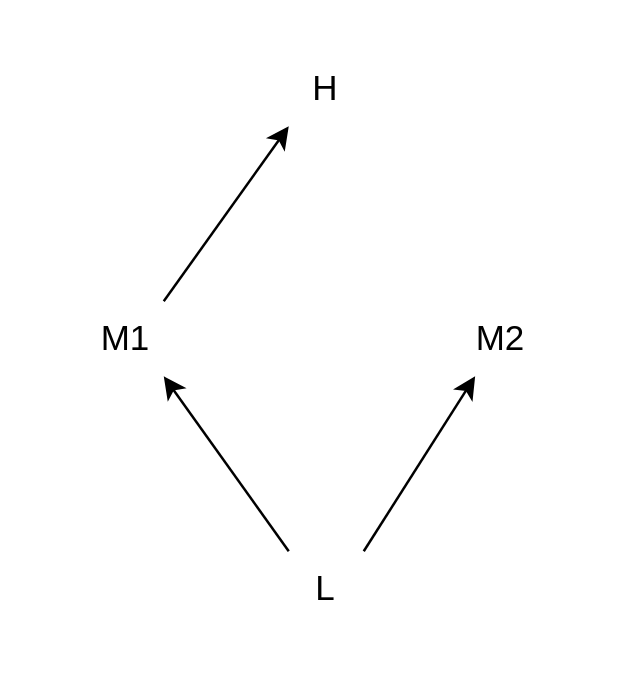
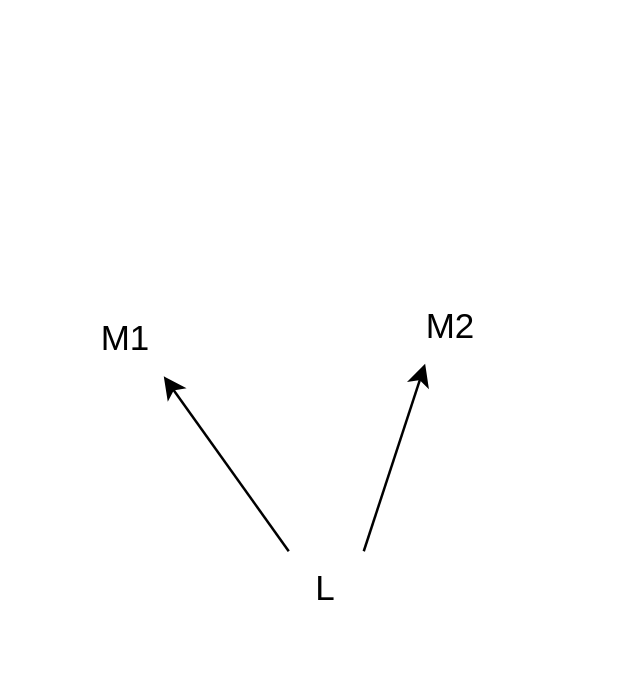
node "H": removed
edge "M1" -> "H": removed
node "M2": moved (501, 339) -> (451, 326)
